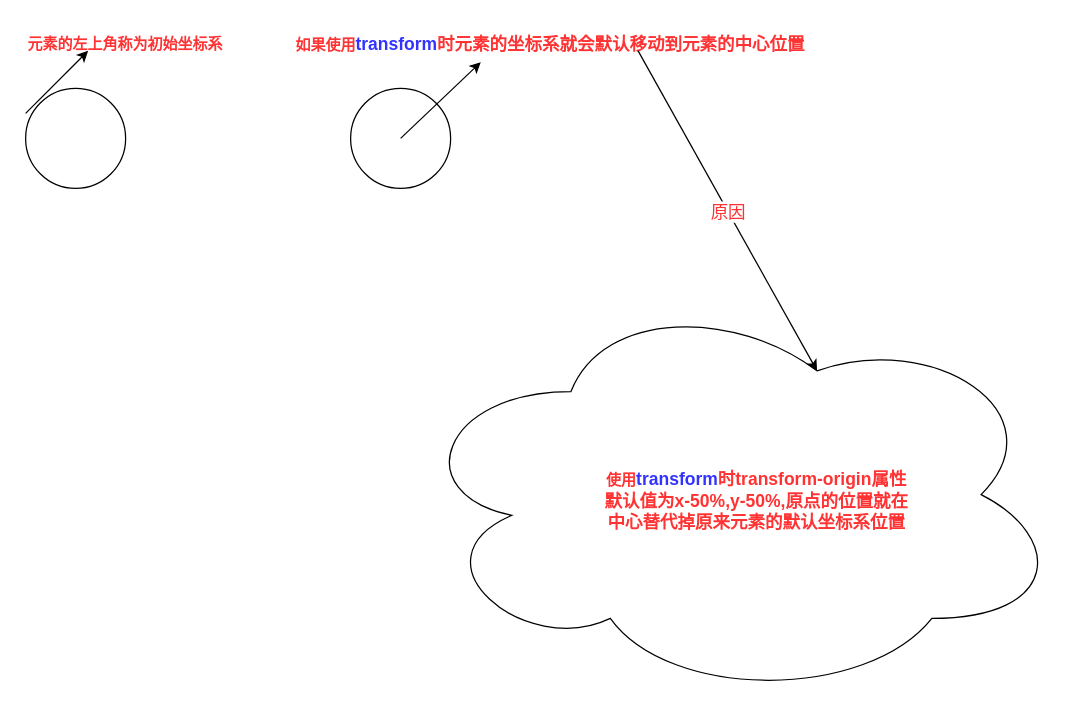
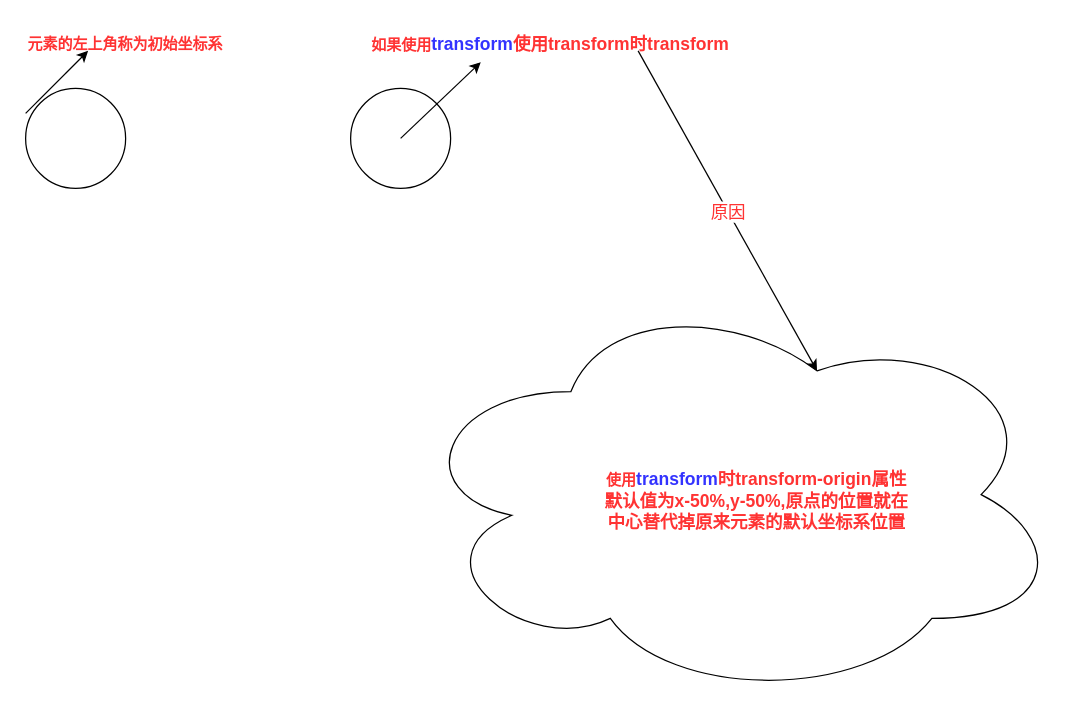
node "如果使用transform时元素的坐标系就会默认移动到元素的中心位置": label "如果使用transform时元素的坐标系就会默认移动到元素的中心位置" -> "如果使用transform使用transform时transform"
